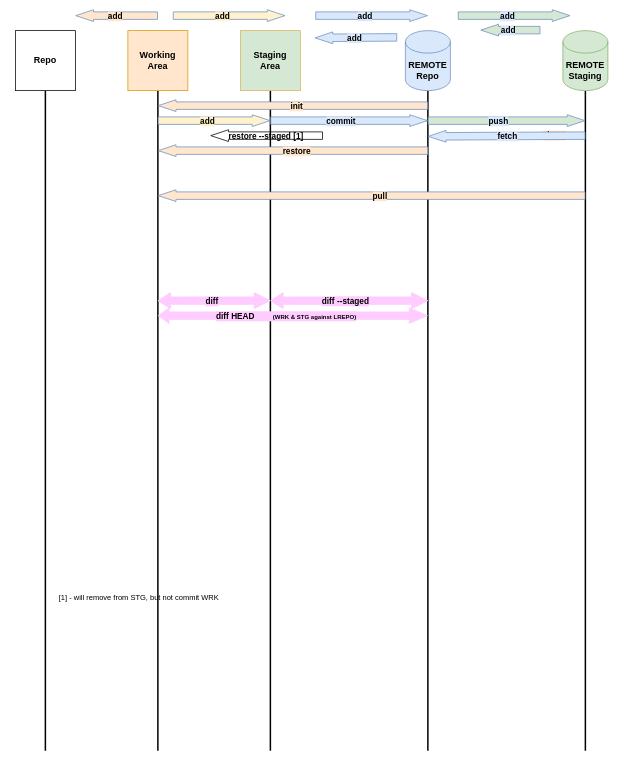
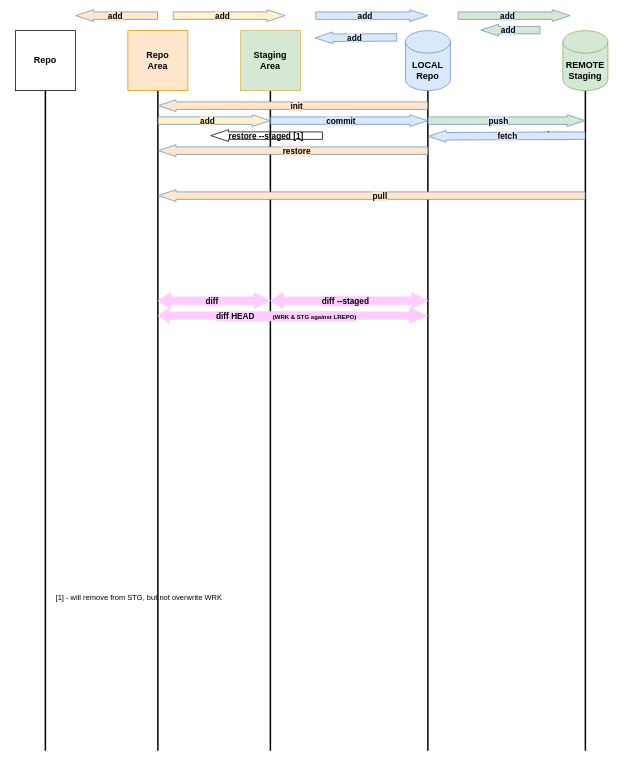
node "Working Area": label "Working Area" -> "Repo Area"
node "REMOTE Repo": label "REMOTE Repo" -> "LOCAL Repo"
node "[1] - will remove from STG, but not commit WRK": label "[1] - will remove from STG, but not commit WRK" -> "[1] - will remove from STG, but not overwrite WRK"
